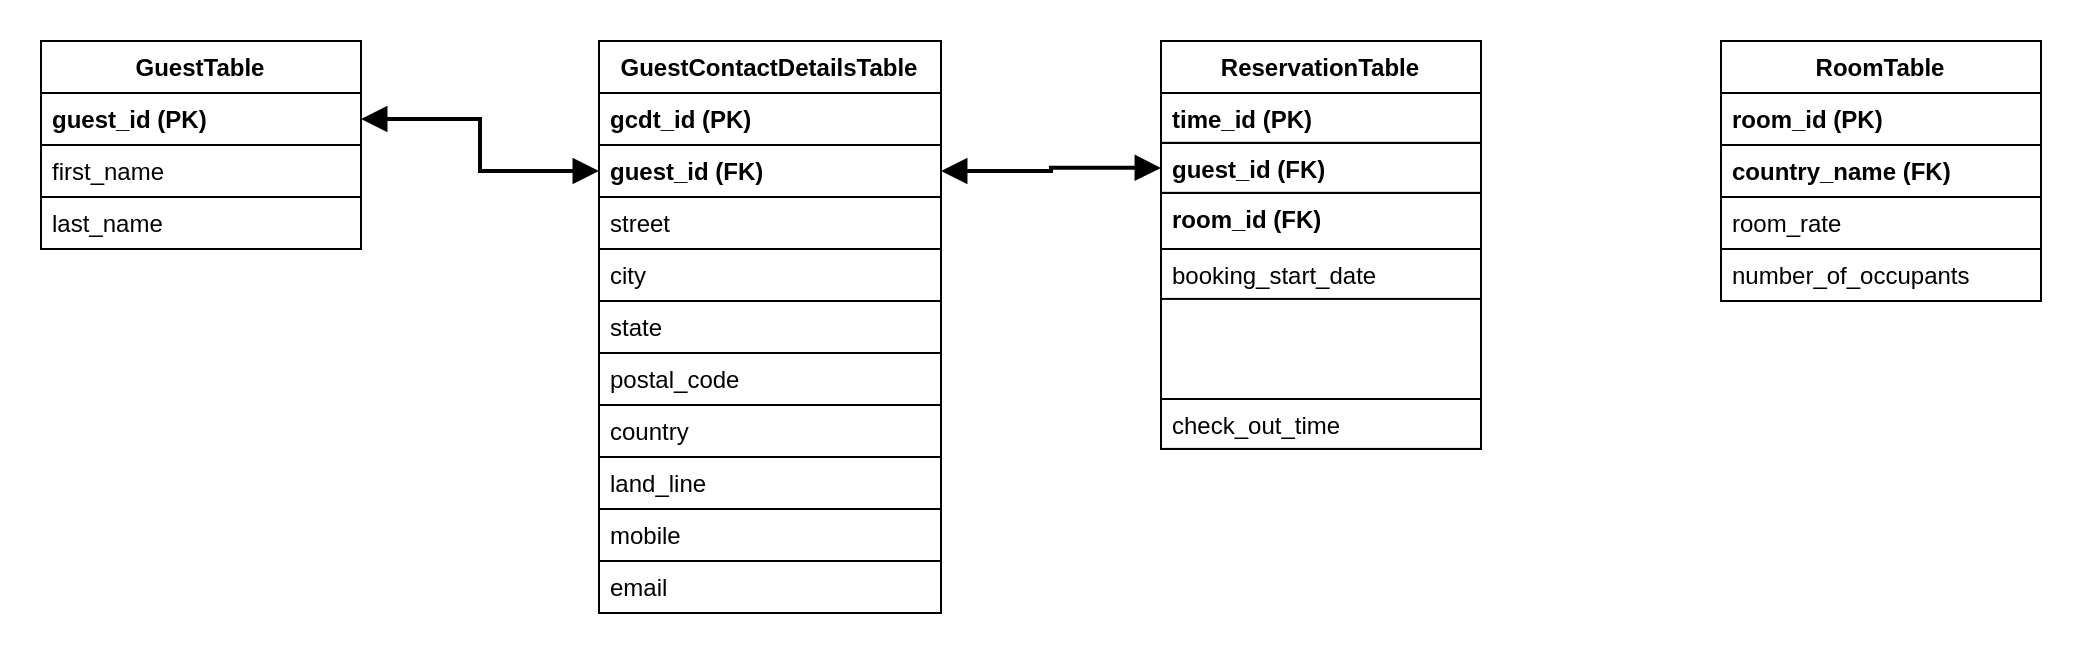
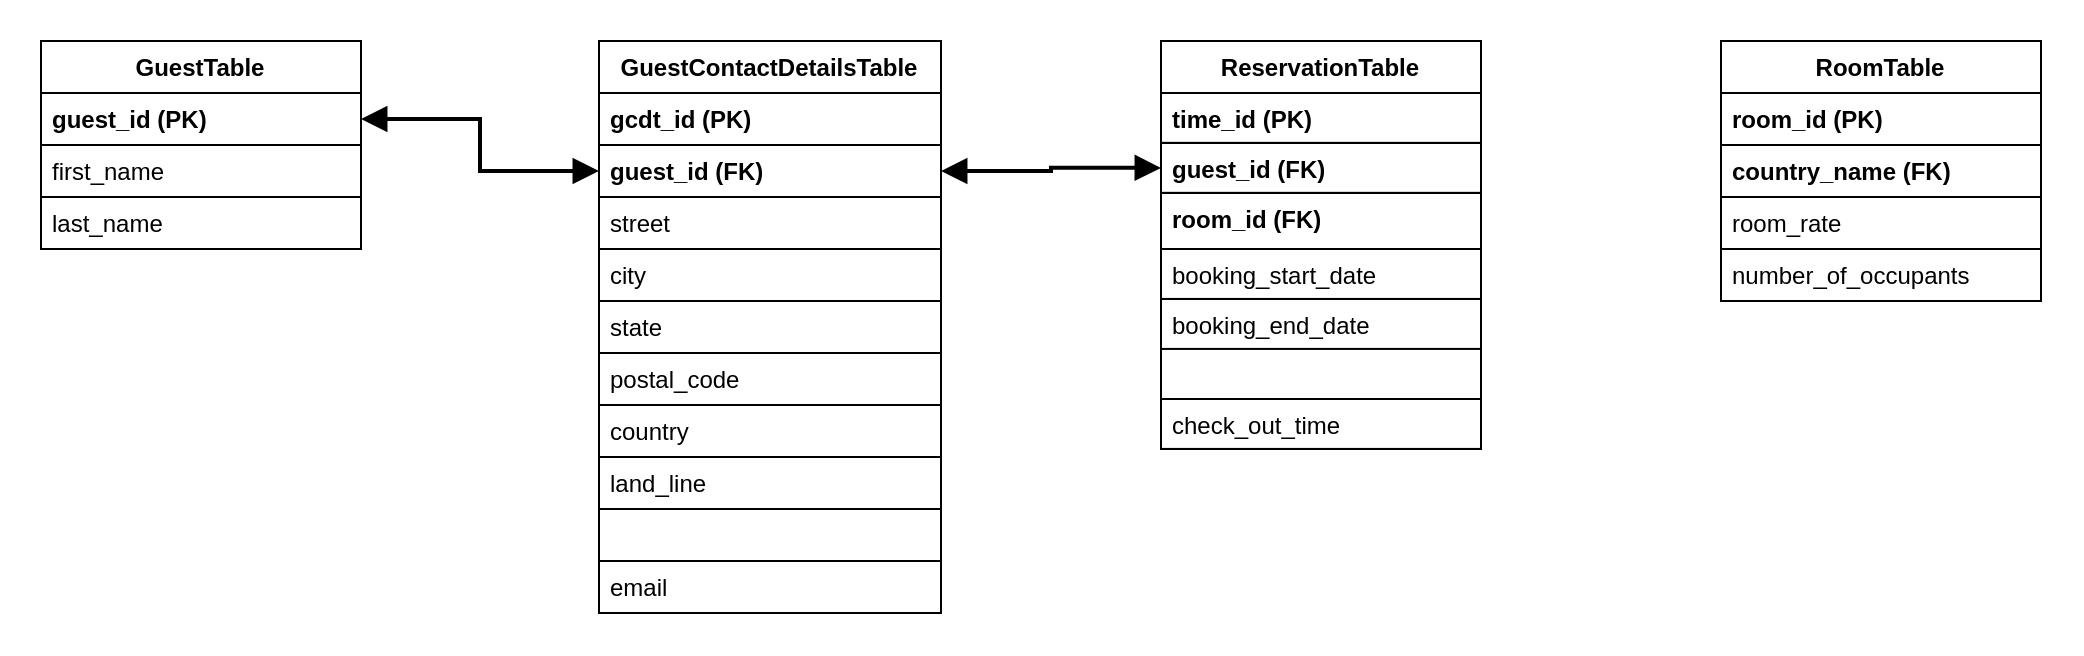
node "booking_end_date": added
node "mobile": removed
